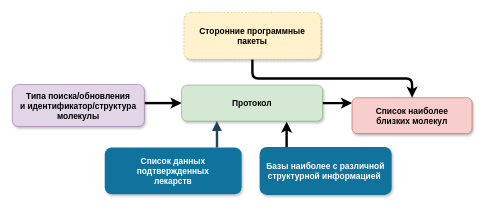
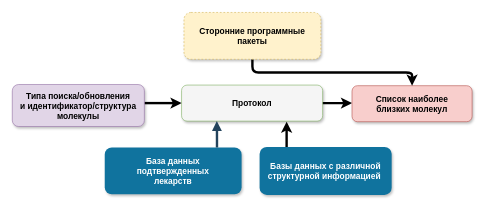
node "Протокол": fillcolor #d5e8d4 -> #f5f5f5
node "Список наиболее близких молекул": moved (412, 116) -> (412, 104)
node "Список данных подтвержденных лекарств": label "Список данных подтвержденных лекарств" -> "База данных подтвержденных лекарств"
node "Базы наиболее с различной структурной информацией": label "Базы наиболее с различной структурной информацией" -> "Базы данных с различной структурной информацией"
